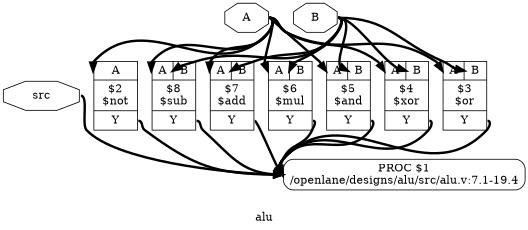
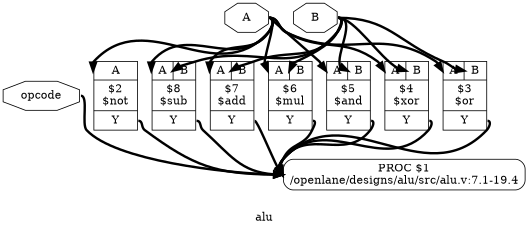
node "src": label "src" -> "opcode"
